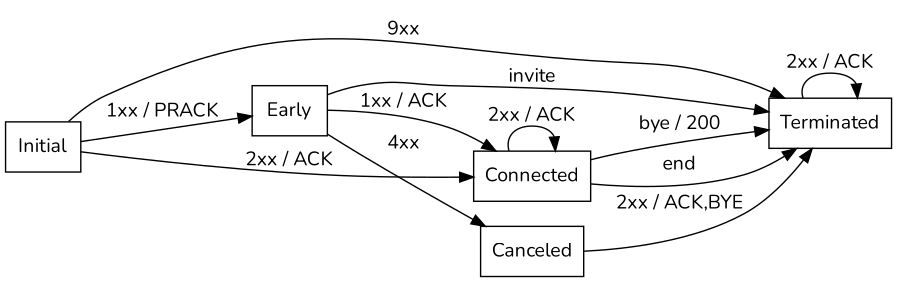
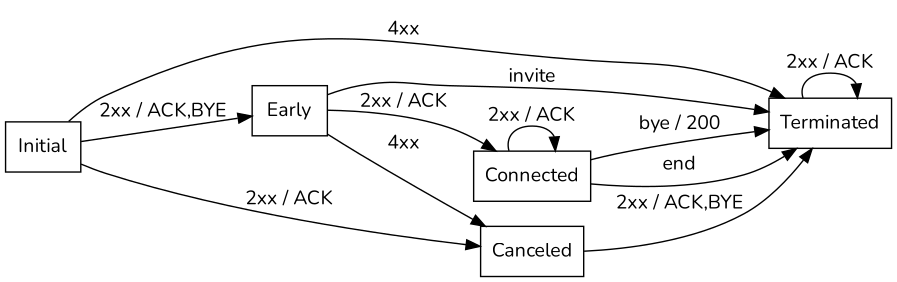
edge "Initial" -> "Terminated": label "9xx" -> "4xx"
edge "Early" -> "Connected": label "1xx / ACK" -> "2xx / ACK"
edge "Initial" -> "Early": label "1xx / PRACK" -> "2xx / ACK,BYE"
edge "Initial" -> "Connected": now "Initial" -> "Canceled"
